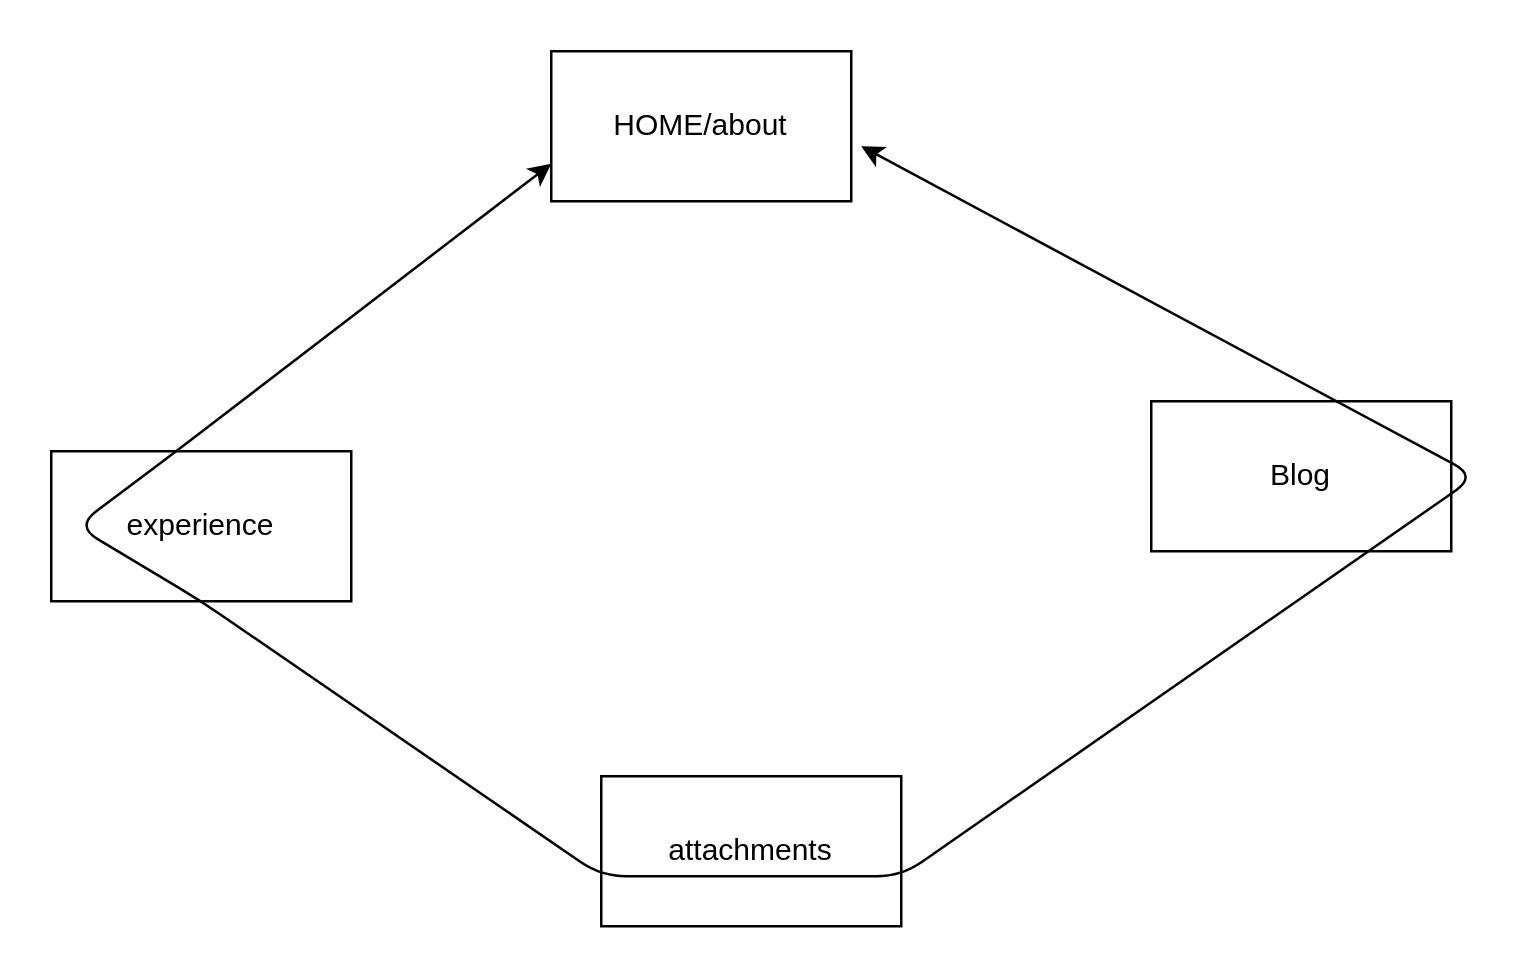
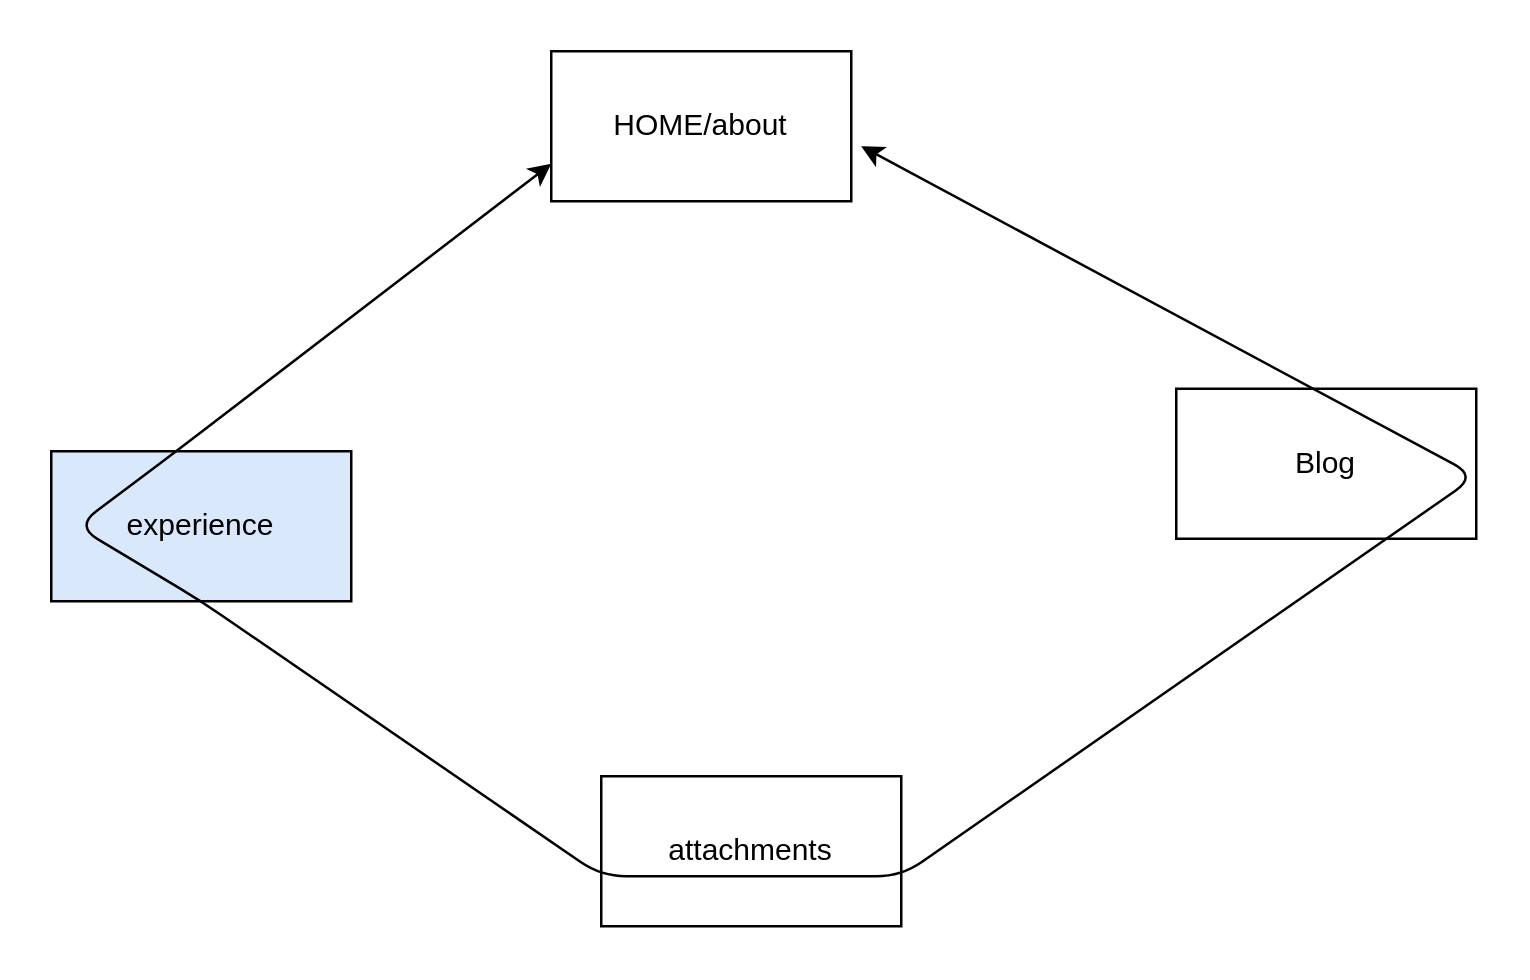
node "Blog": moved (1301, 476) -> (1326, 464)
node "experience": fillcolor #ffffff -> #dae8fc
